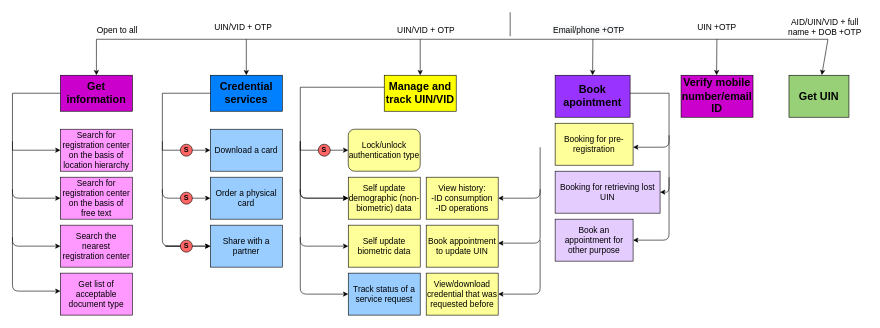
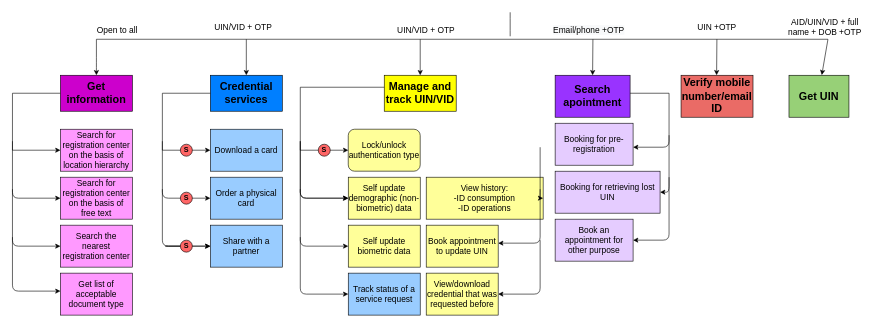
node "Book apointment": label "Book apointment" -> "Search apointment"
node "Verify mobile number/email ID": fillcolor #cc00cc -> #ea6b66
node "Booking for pre-registration": fillcolor #ffff99 -> #e5ccff
node "View history: -ID consumption -ID operations": size 72x42 -> 117x42
